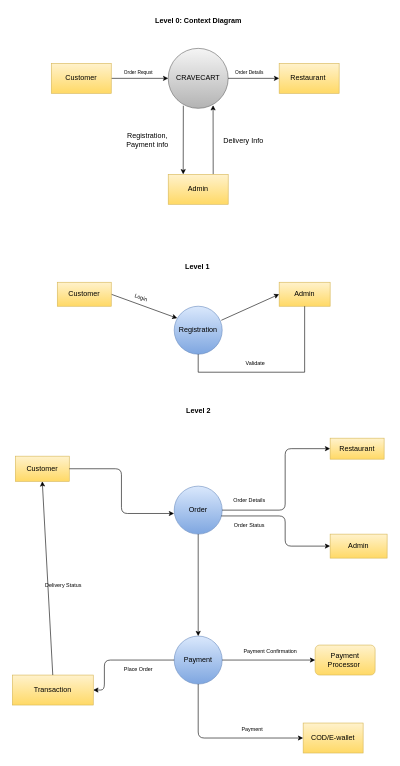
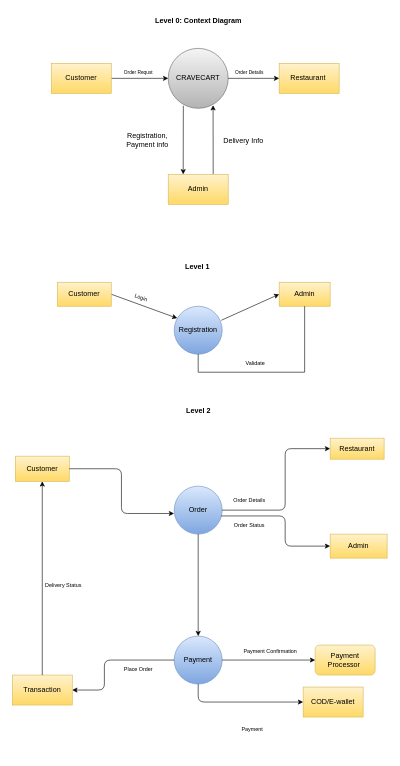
node "Transaction": size 81x30 -> 60x30
node "COD/E-wallet": moved (333, 738) -> (333, 702)
